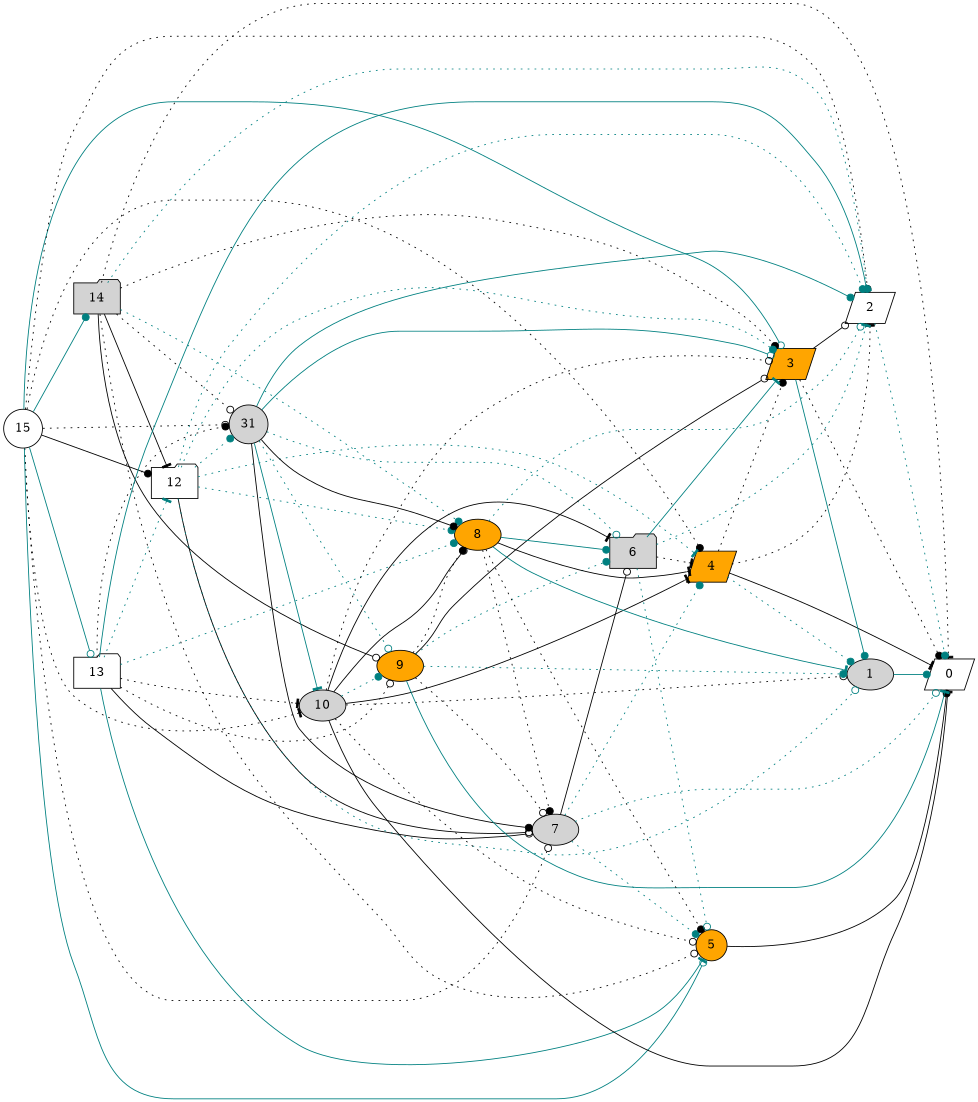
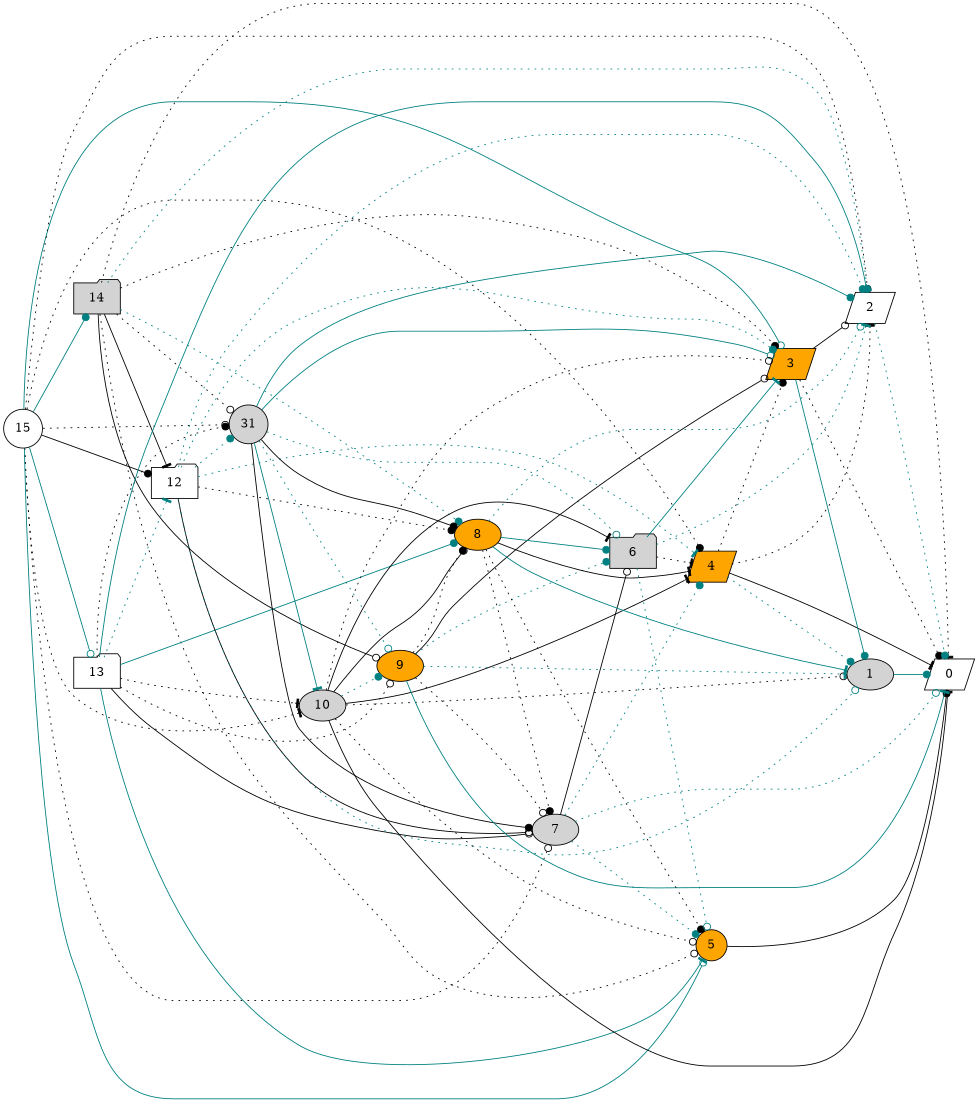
edge "12" -> "8": color teal -> black
edge "13" -> "8": style dotted -> solid
edge "9" -> "1": arrowhead dot -> tee
